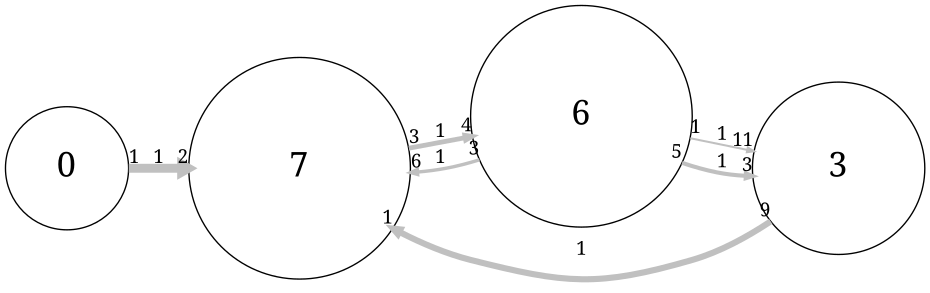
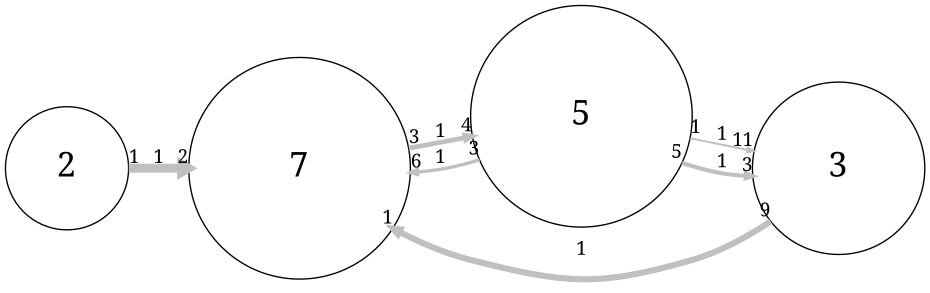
node "6": label "6" -> "5"
node "0": label "0" -> "2"
